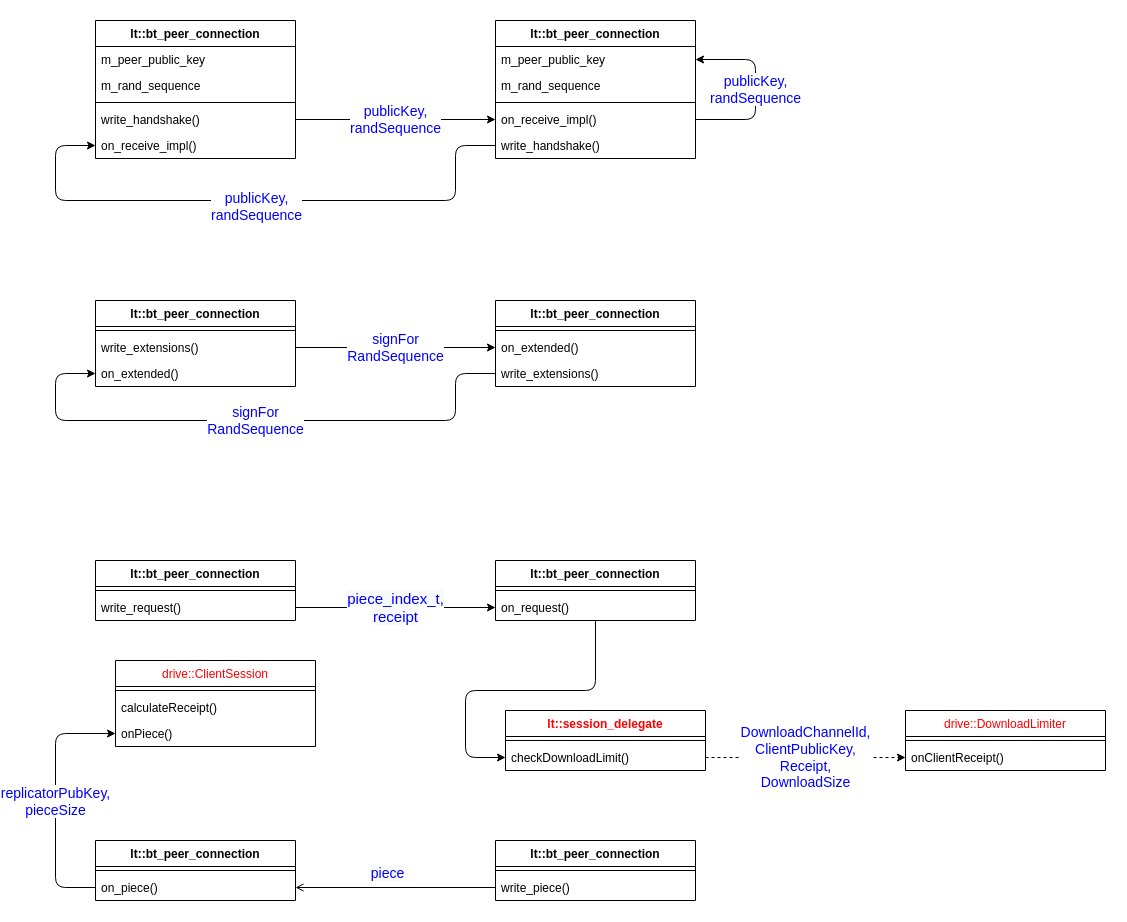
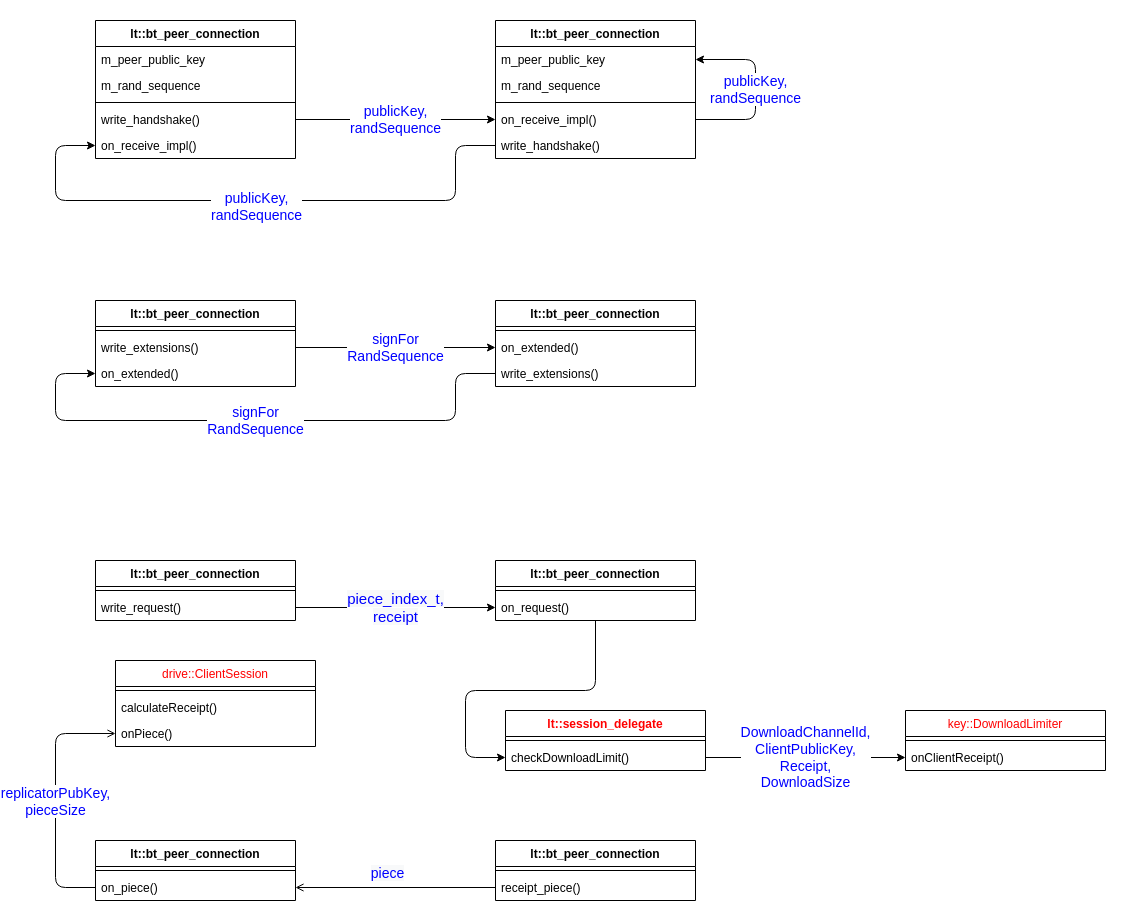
node "drive::DownloadLimiter": label "drive::DownloadLimiter" -> "key::DownloadLimiter"
edge "on_piece()" -> "onPiece()": arrowhead classic -> open
edge "checkDownloadLimit()" -> "onClientReceipt()": style dashed -> solid
node "write_piece()": label "write_piece()" -> "receipt_piece()"
